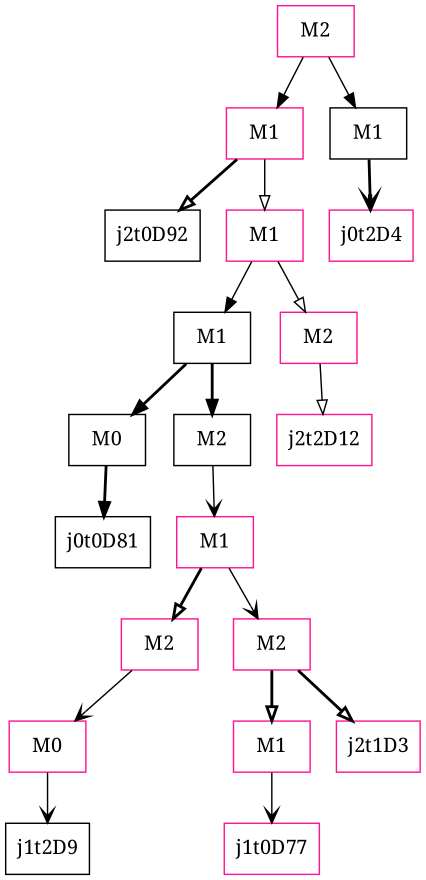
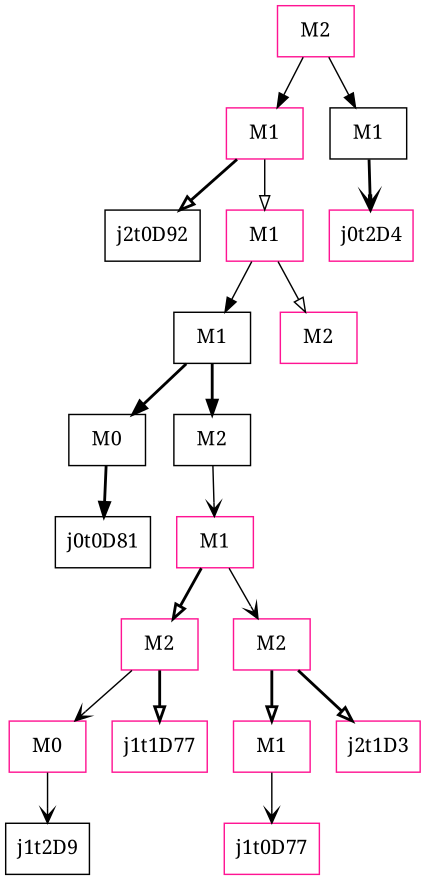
node "j2t2D12": removed
node "j1t1D77": added
